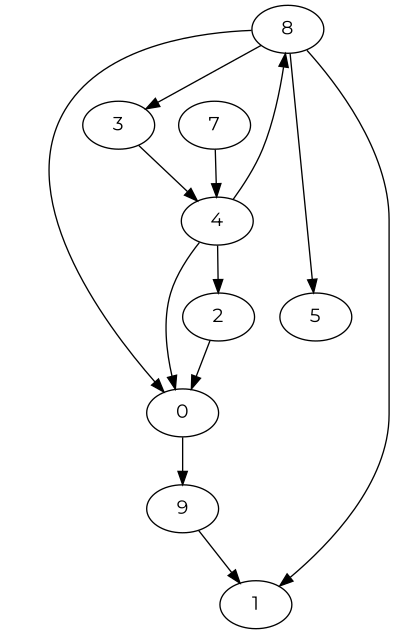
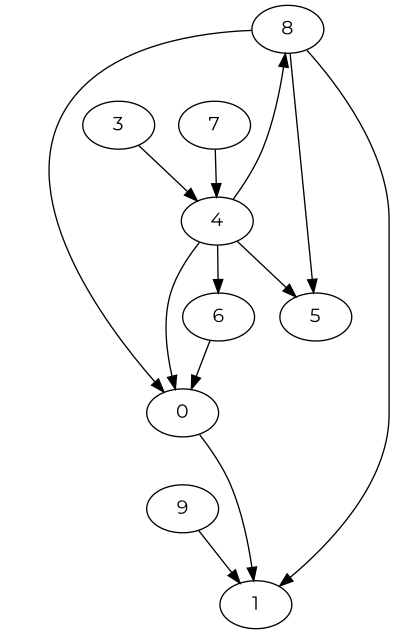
edge "8" -> "3": removed
edge "4" -> "5": added
node "2": label "2" -> "6"
edge "0" -> "9": now "0" -> "1"
